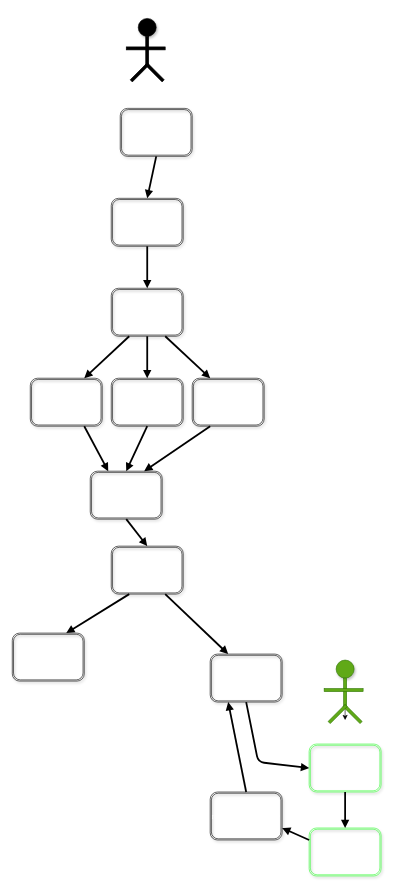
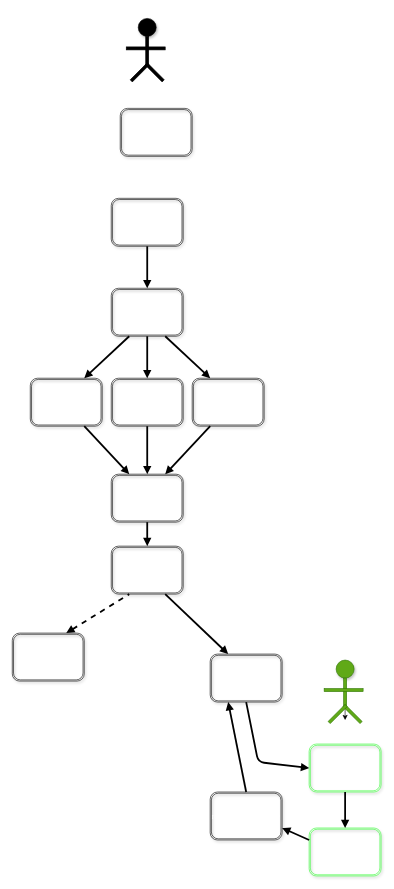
edge "Accueil" -> "Navigation": removed
node "Liste des véhicules": moved (126, 495) -> (147, 498)
edge "carte d'un véhicule" -> "Fiche technique, équipement et spécification": style solid -> dashed
